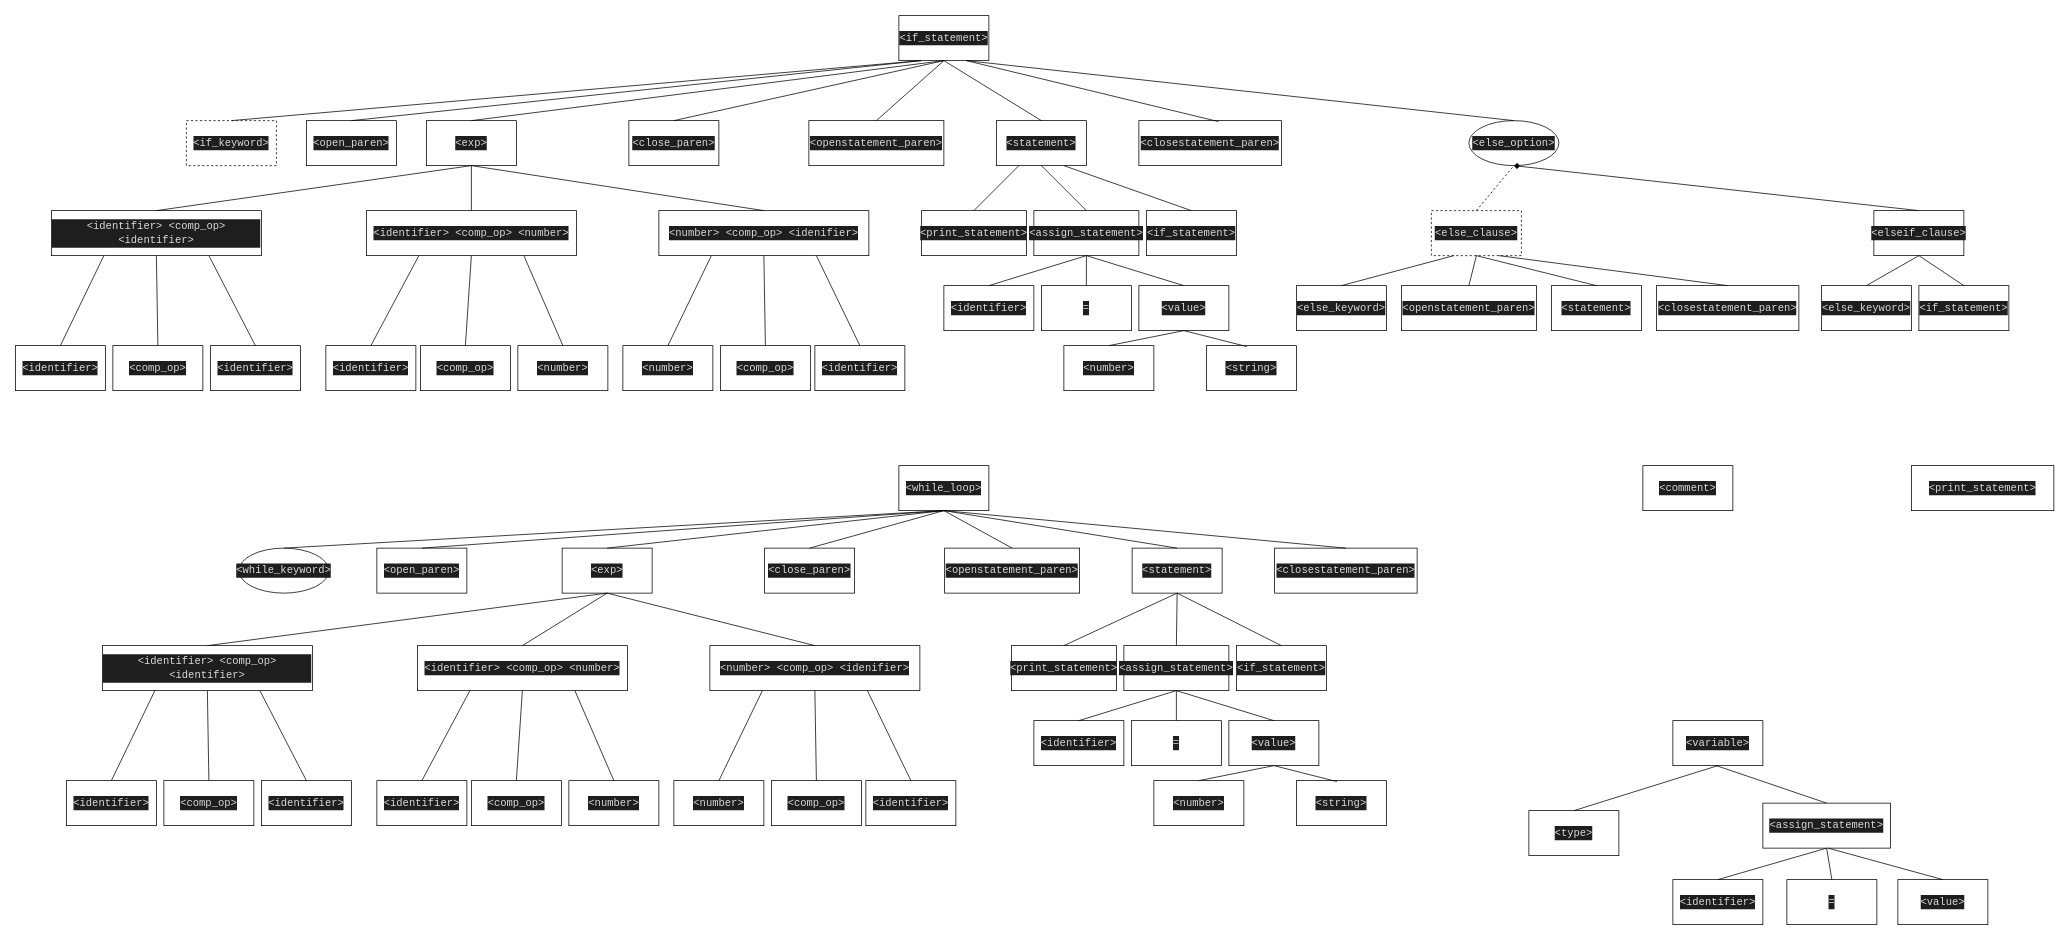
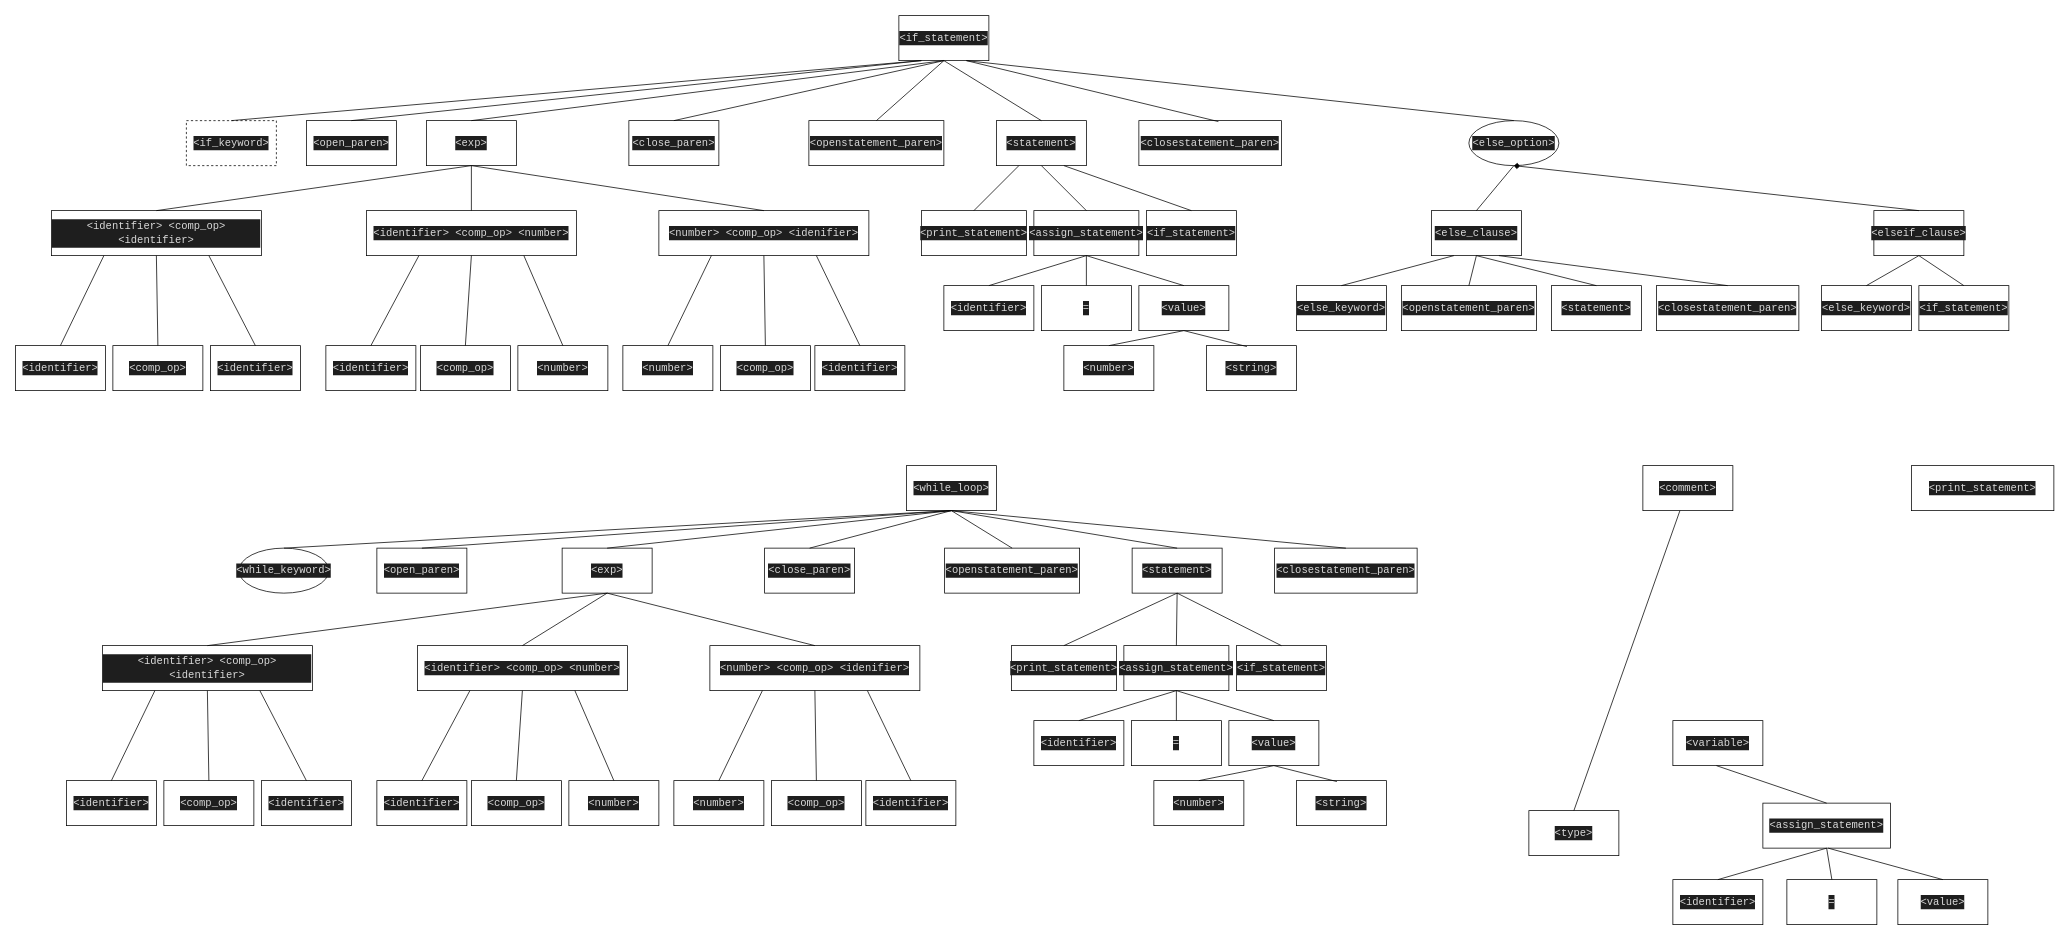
edge "<else_option>" -- "<else_clause>": style dashed -> solid
node "<else_clause>": style dashed -> solid
node "<while_loop>": moved (944, 488) -> (951, 488)
edge "<variable>" -- "<type>": now "<comment>" -- "<type>"
